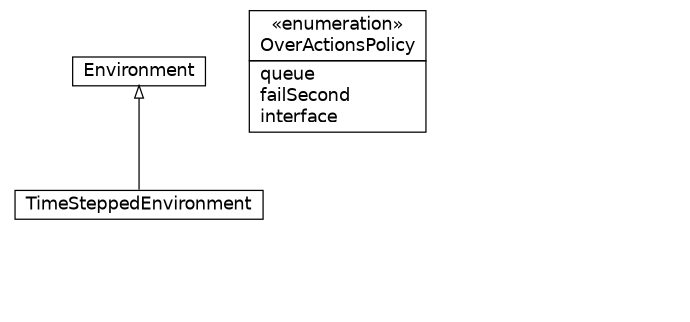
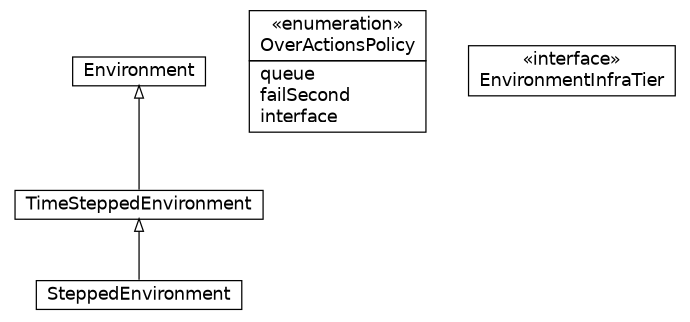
node "EnvironmentInfraTier": added
node "SteppedEnvironment": added
